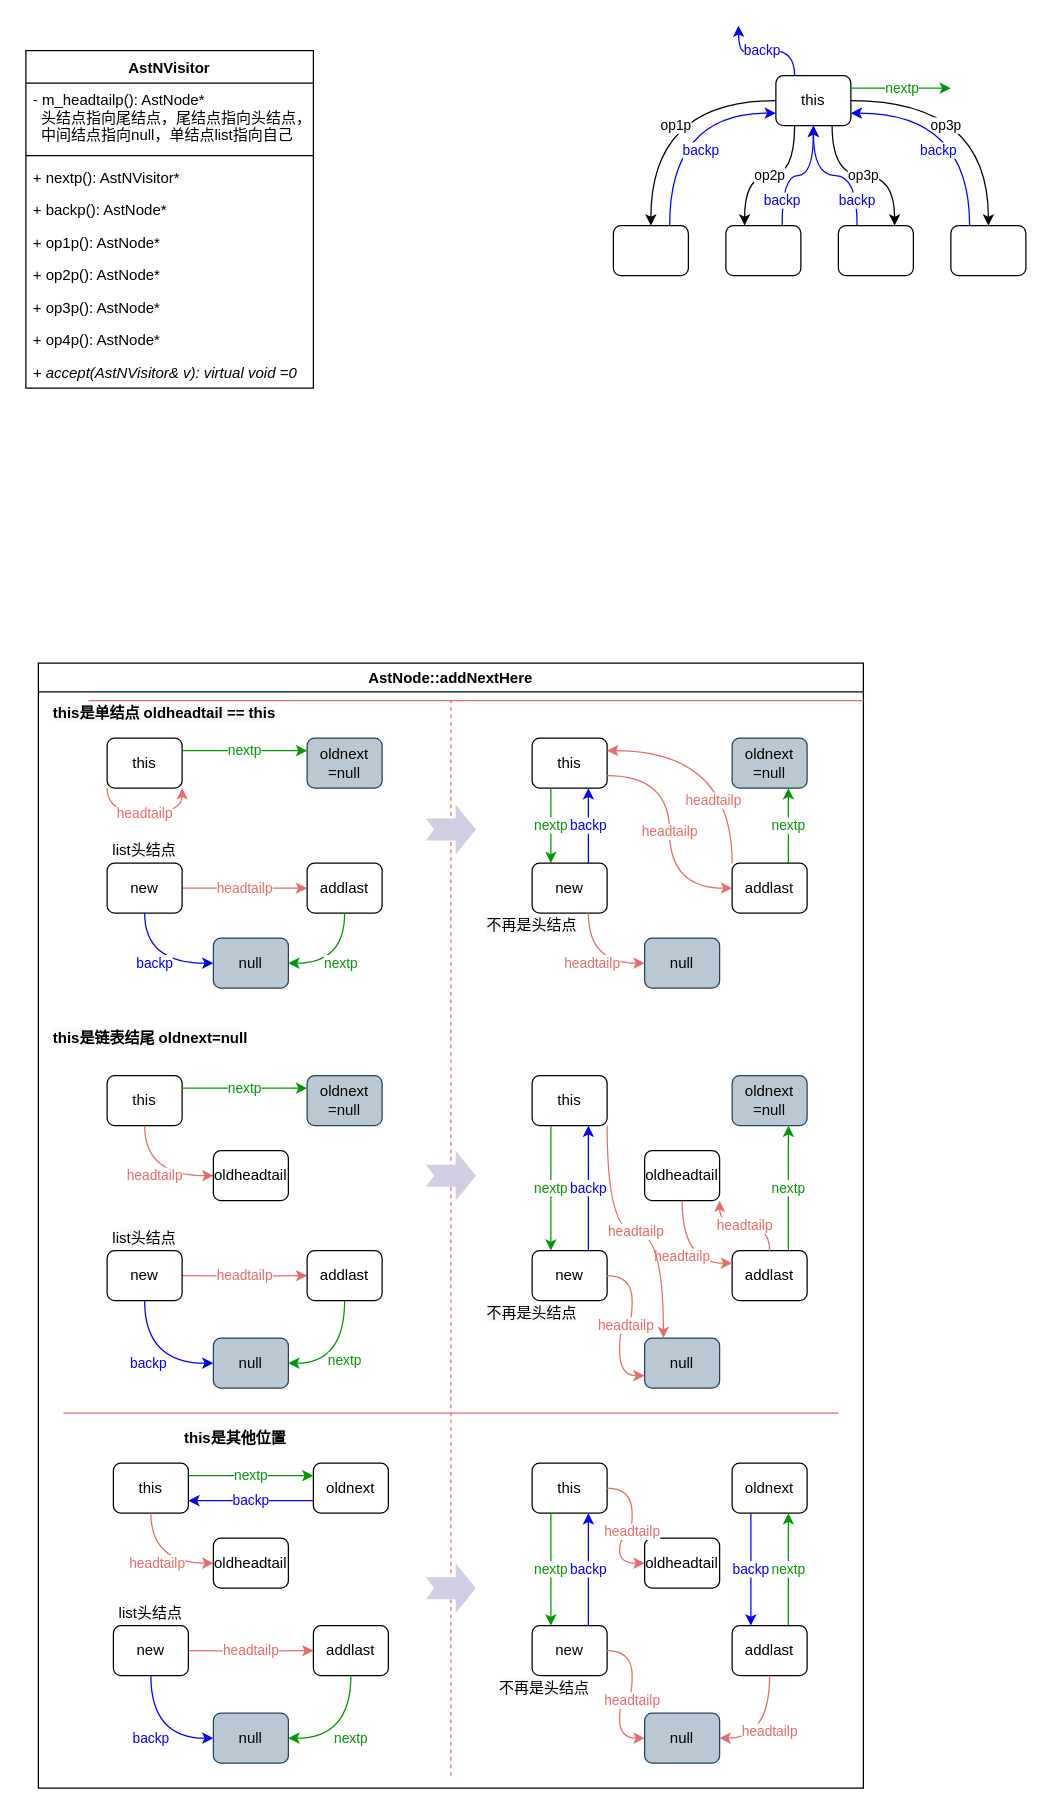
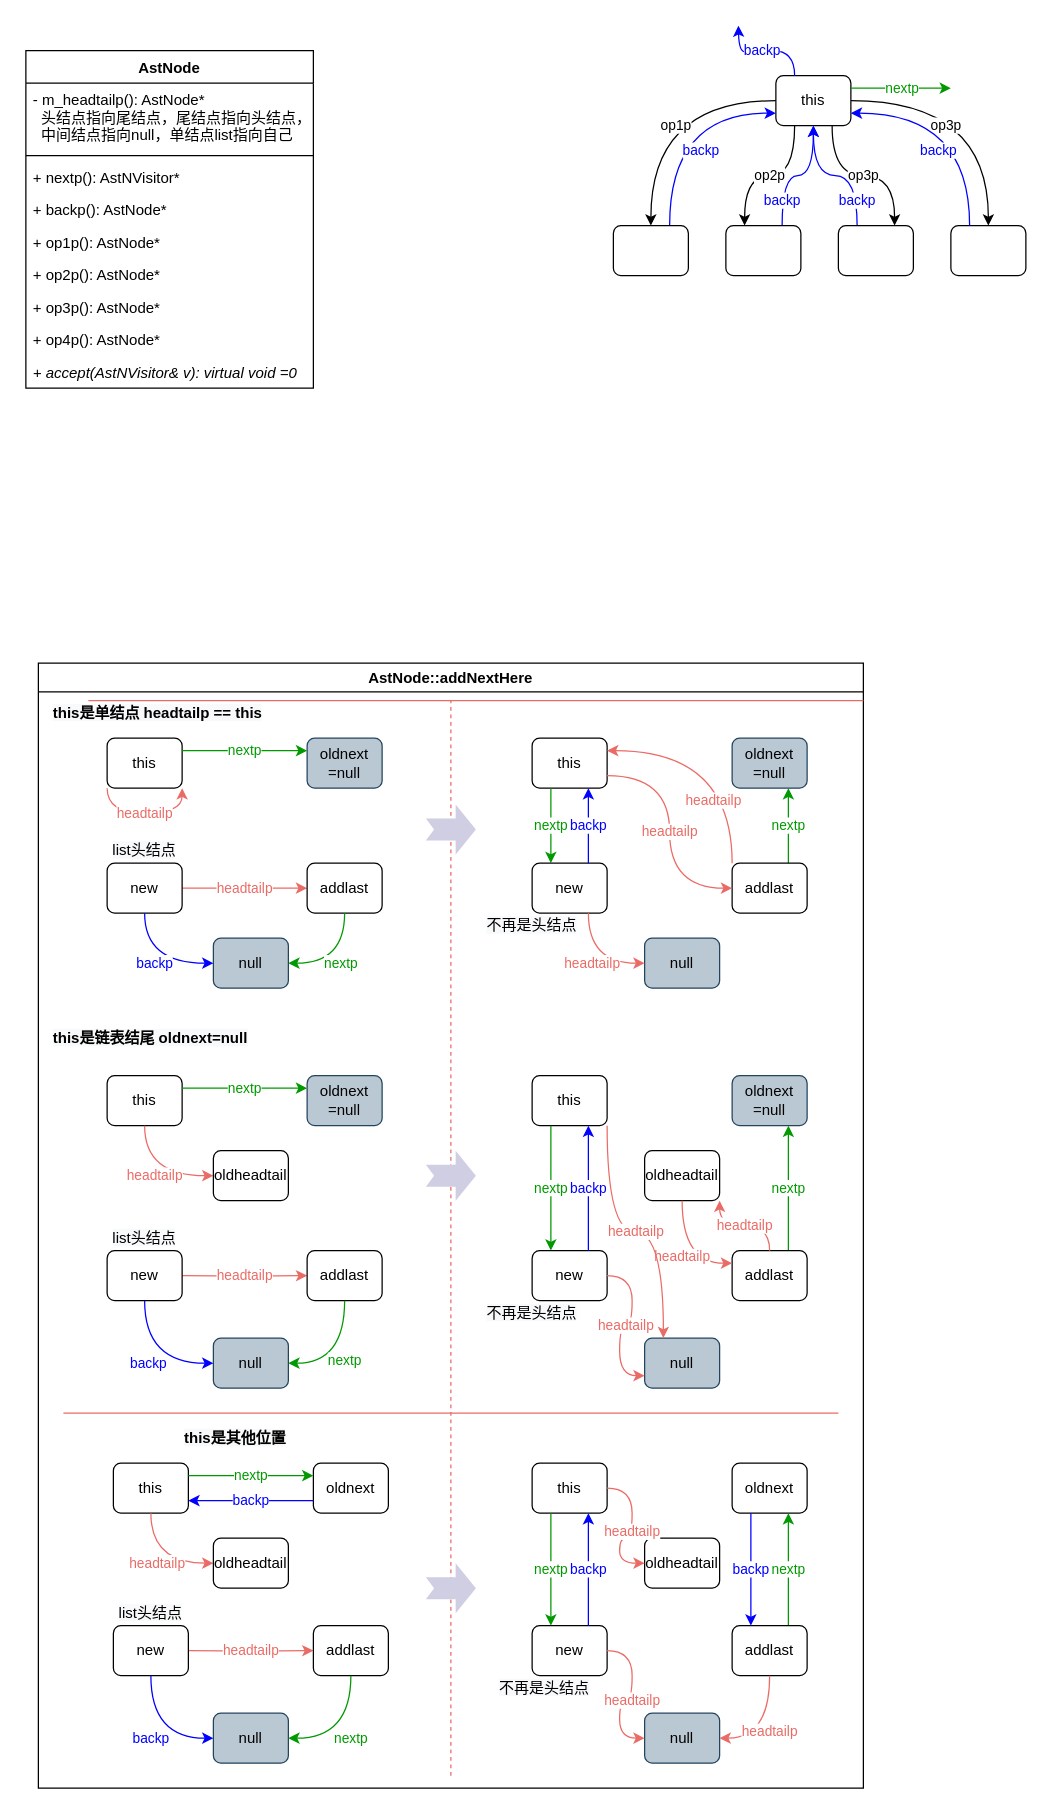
node "AstNVisitor": label "AstNVisitor" -> "AstNode"
node "this是单结点 oldheadtail == this": label "this是单结点 oldheadtail == this" -> "this是单结点 headtailp == this"
